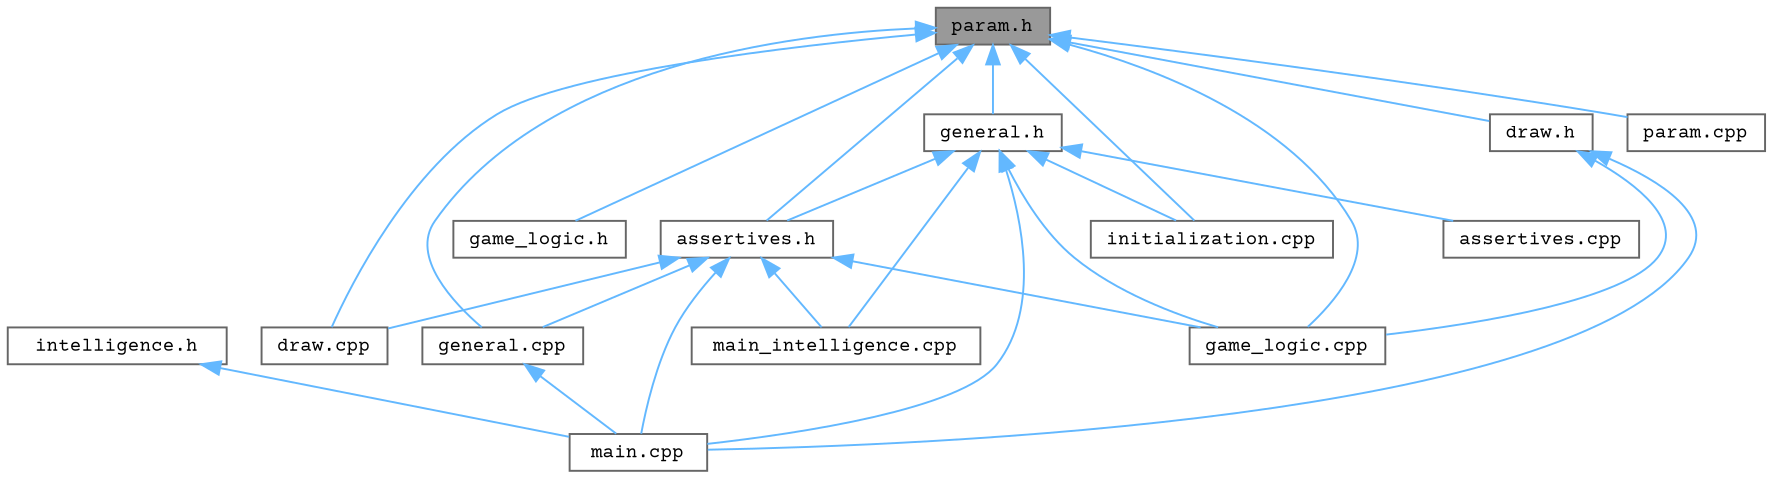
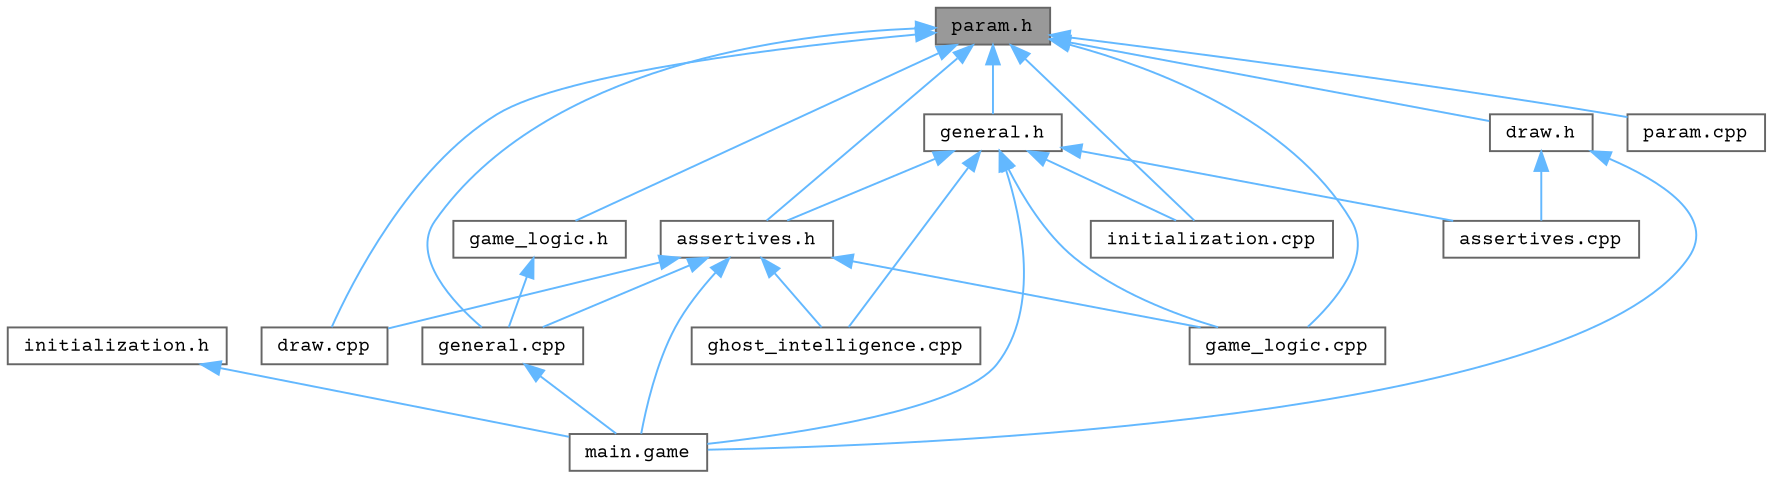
edge "game_logic.cpp" -> "draw.h": now "assertives.cpp" -> "draw.h"
edge "general.cpp" -> "game_logic.h": added
node "intelligence.h": label "intelligence.h" -> "initialization.h"
node "main_intelligence.cpp": label "main_intelligence.cpp" -> "ghost_intelligence.cpp"
node "main.cpp": label "main.cpp" -> "main.game"
